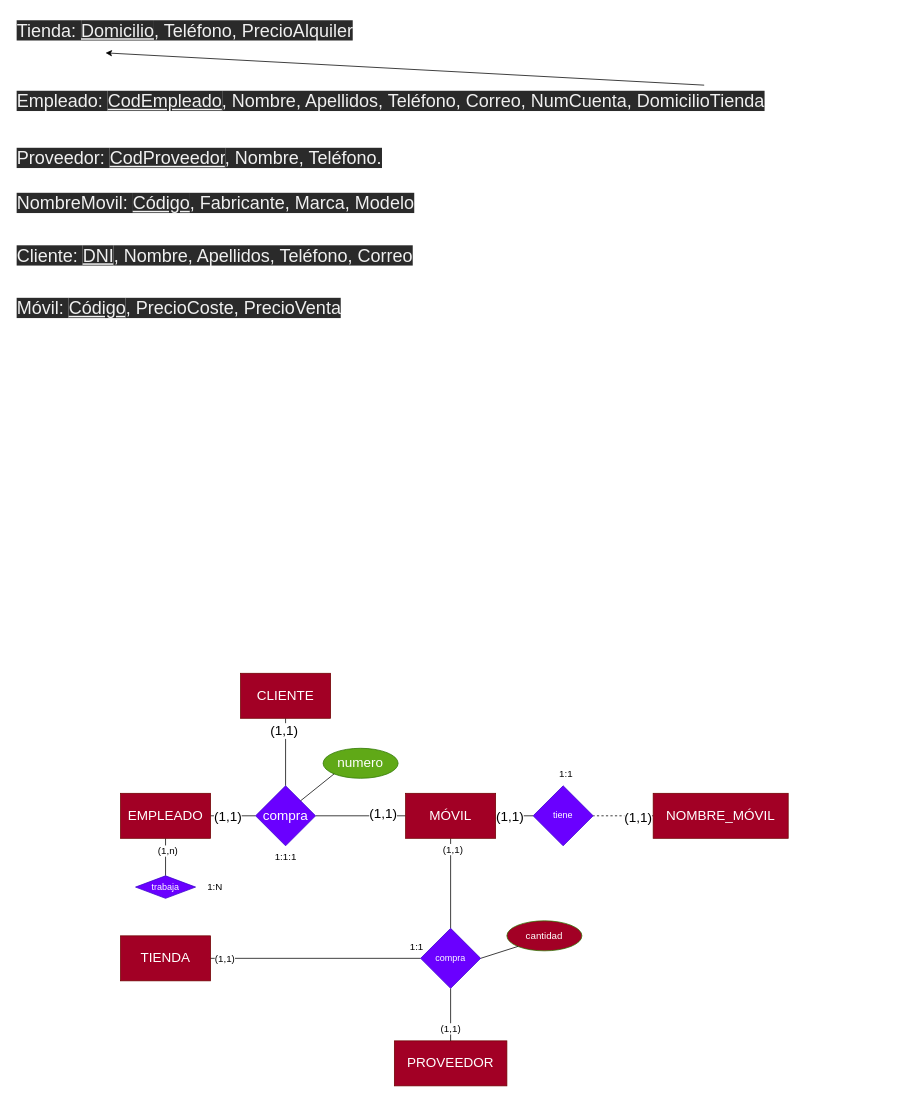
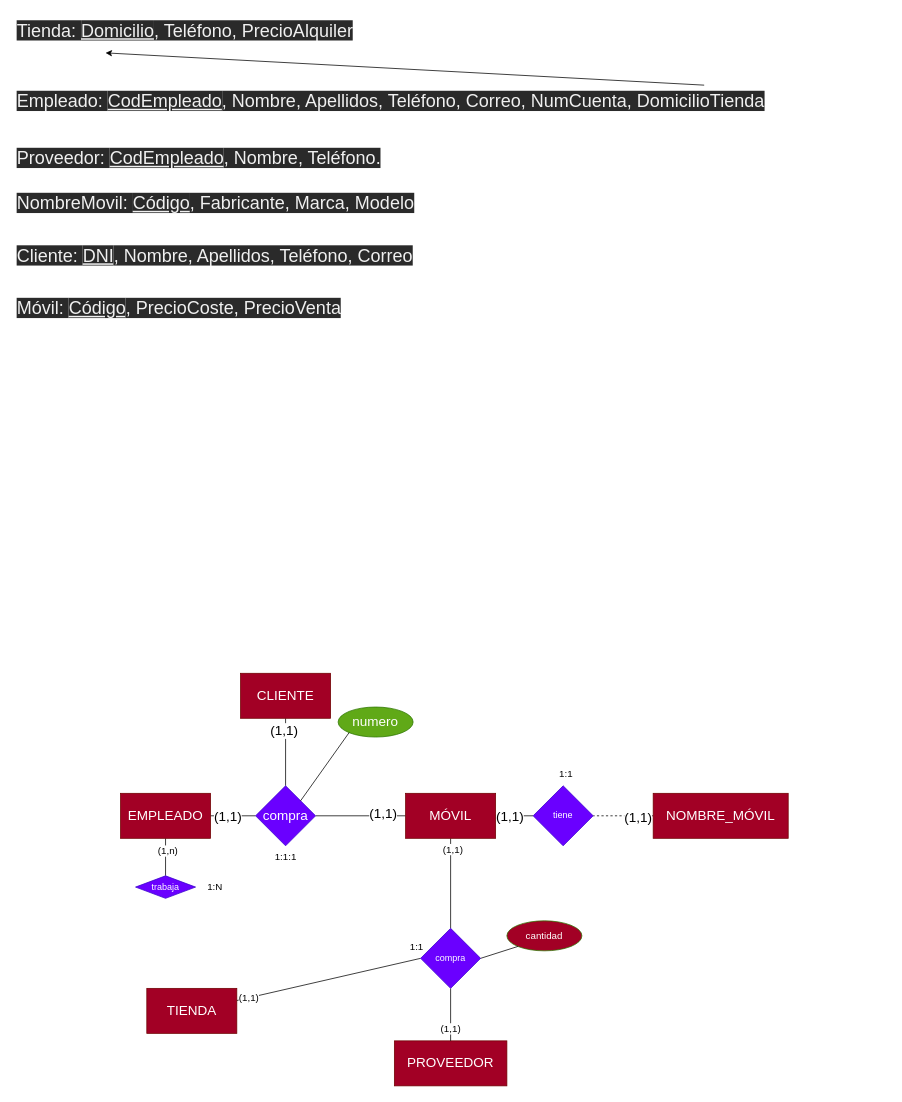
node "Proveedor: CodProveedor, Nombre, Teléfono.": label "Proveedor: CodProveedor, Nombre, Teléfono." -> "Proveedor: CodEmpleado, Nombre, Teléfono."
node "numero": moved (360, 763) -> (375, 722)
node "TIENDA": moved (165, 958) -> (192, 1011)
